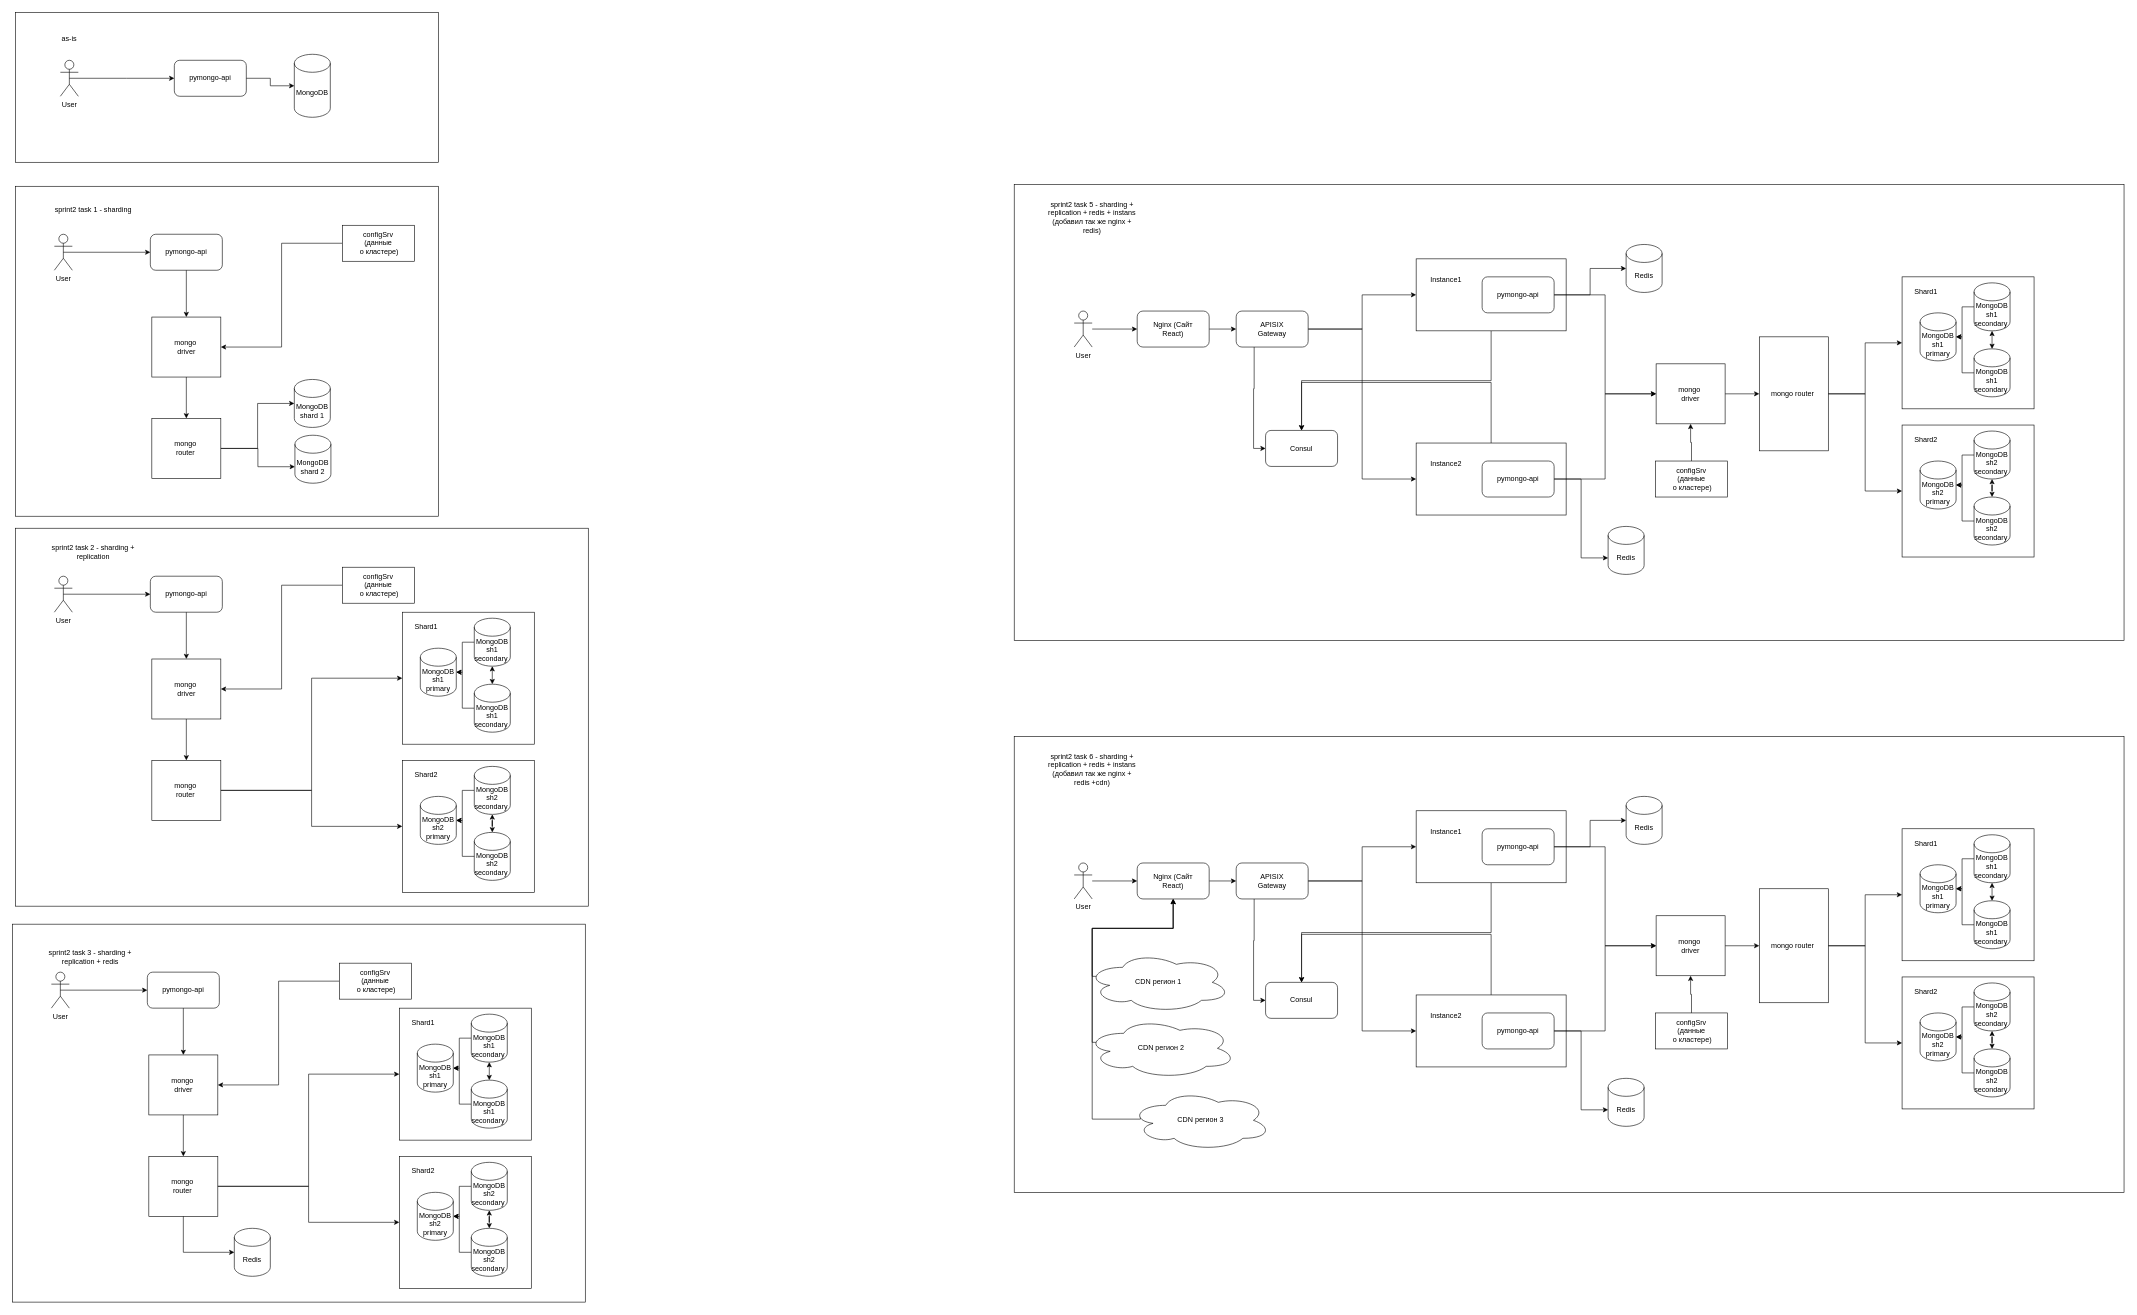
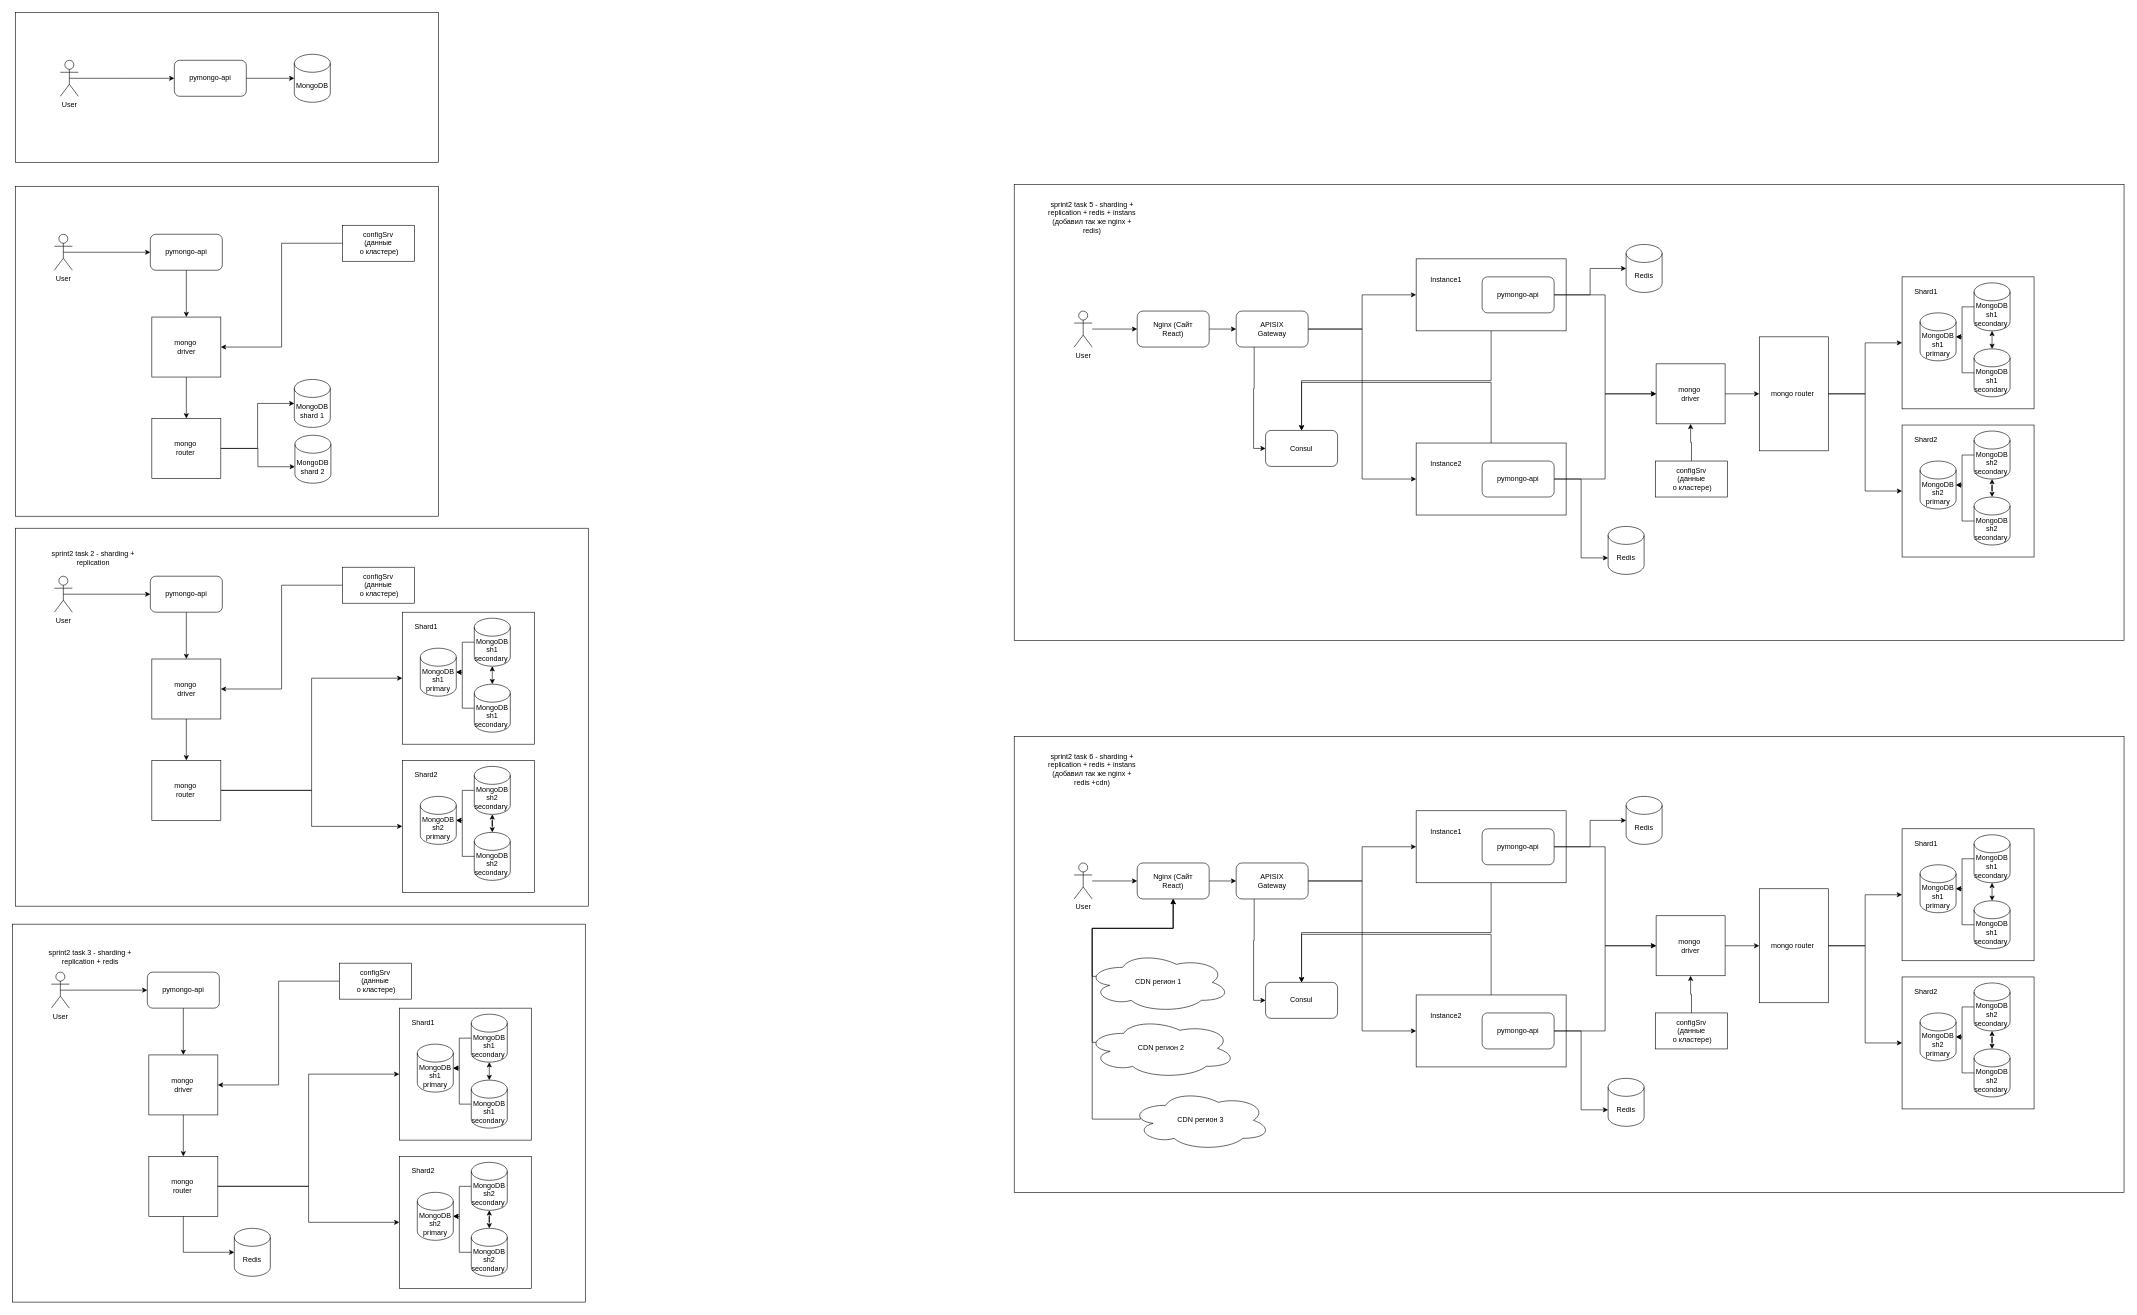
node "as-is": removed
node "MongoDB": size 36x63 -> 36x48
node "sprint2 task 1 - sharding": removed
node "sprint2 task 2 - sharding + replication": moved (93, 552) -> (93, 558)
